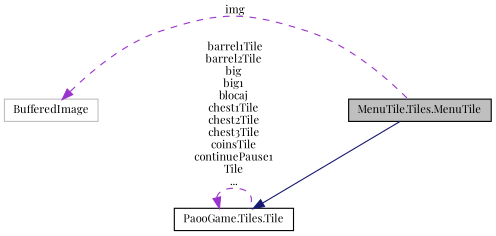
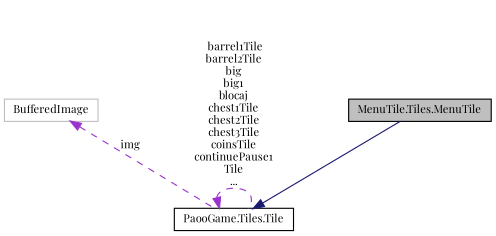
edge "MenuTile.Tiles.MenuTile" -> "BufferedImage": now "PaooGame.Tiles.Tile" -> "BufferedImage"
